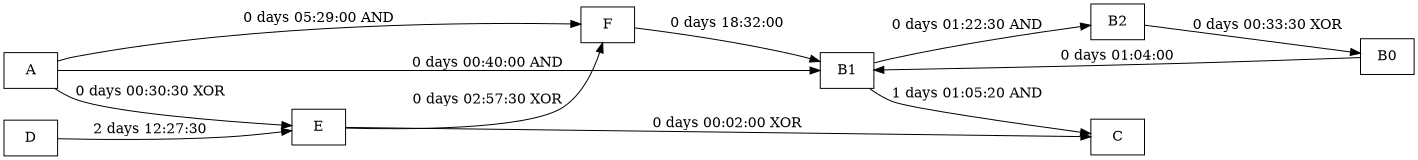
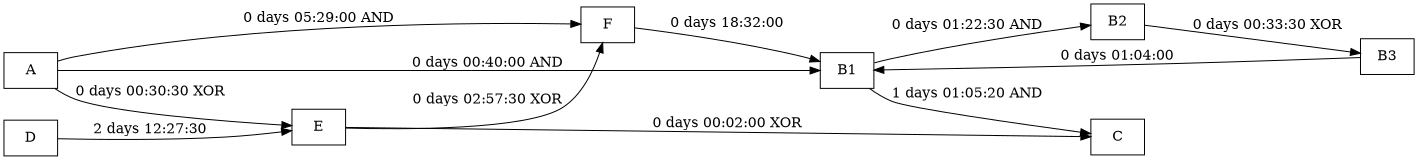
node "B0": label "B0" -> "B3"
